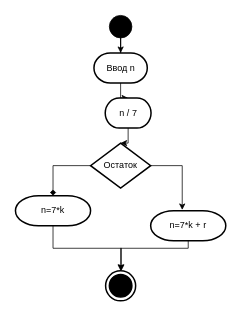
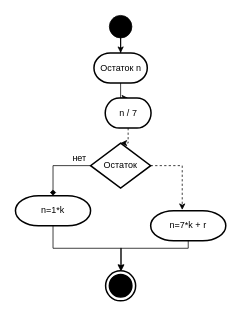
node "Ввод n": label "Ввод n" -> "Остаток n"
edge "n / 7" -> "Остаток": style solid -> dashed
node "нет": added
edge "Остаток" -> "n=7*k + r": style solid -> dashed
node "n=7*k": label "n=7*k" -> "n=1*k"
